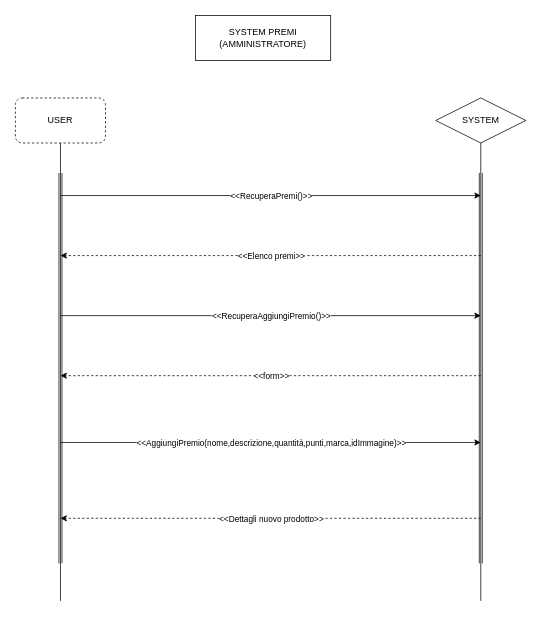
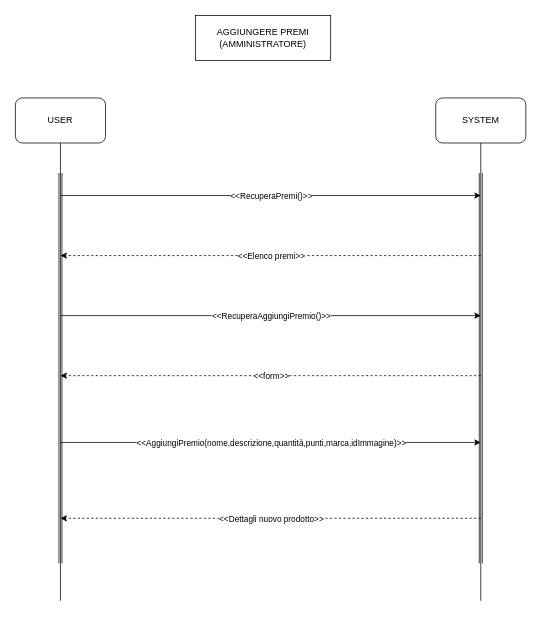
node "SYSTEM PREMI (AMMINISTRATORE)": label "SYSTEM PREMI (AMMINISTRATORE)" -> "AGGIUNGERE PREMI (AMMINISTRATORE)"
node "USER": style dashed -> solid
node "SYSTEM": shape diamond -> rounded rectangle
